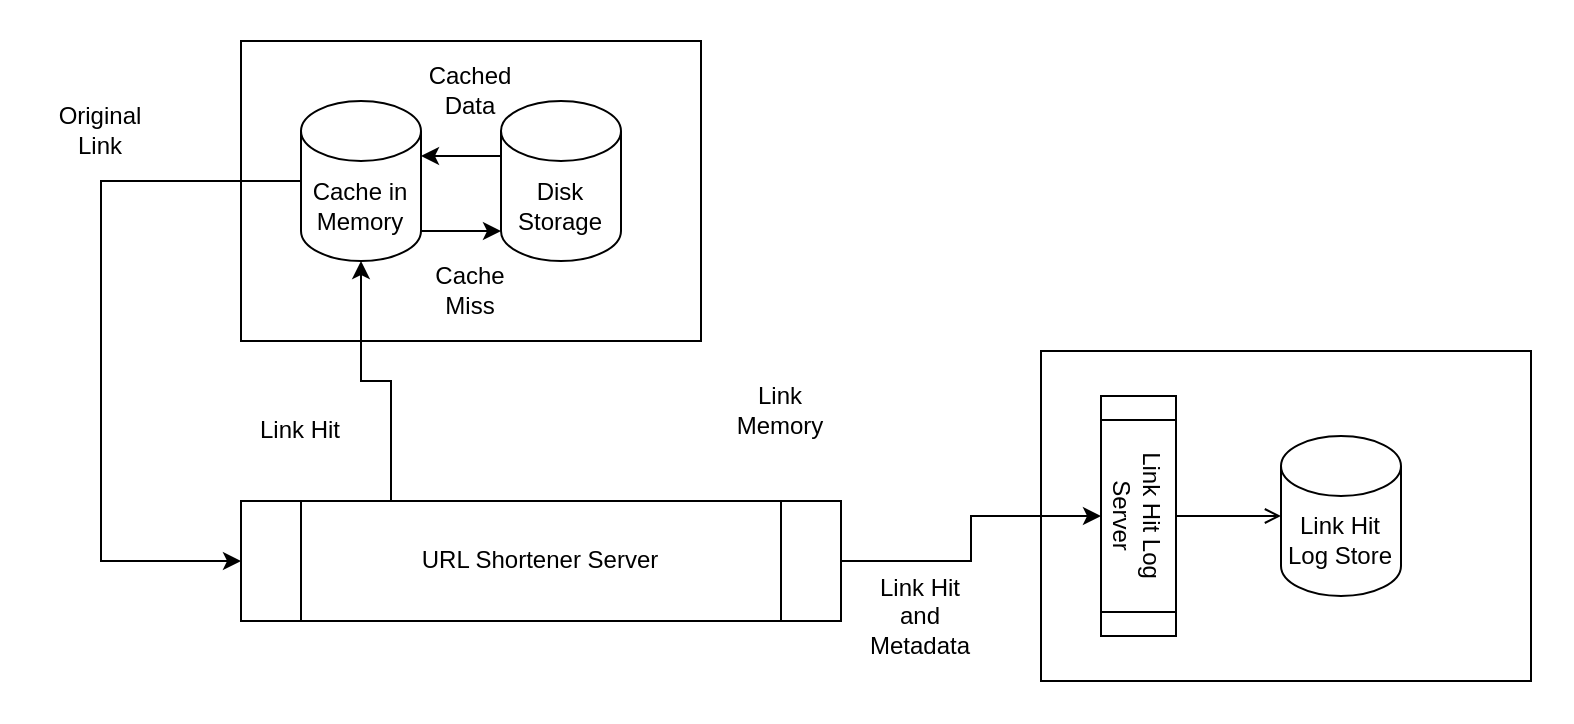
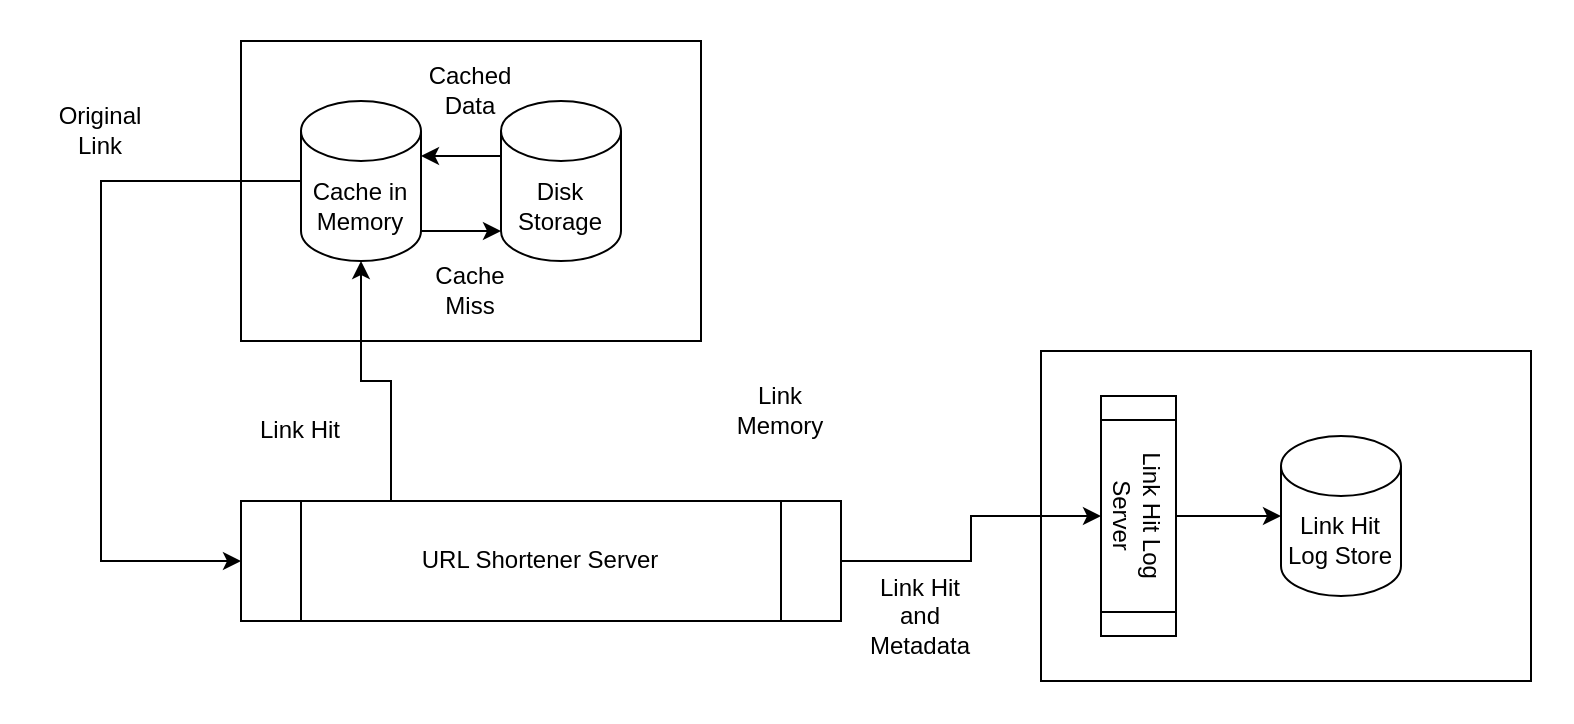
edge "Link Hit Log Server" -> "Link Hit Log Store": arrowhead open -> classic
